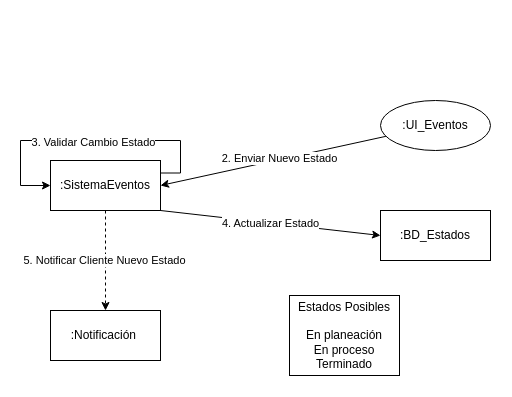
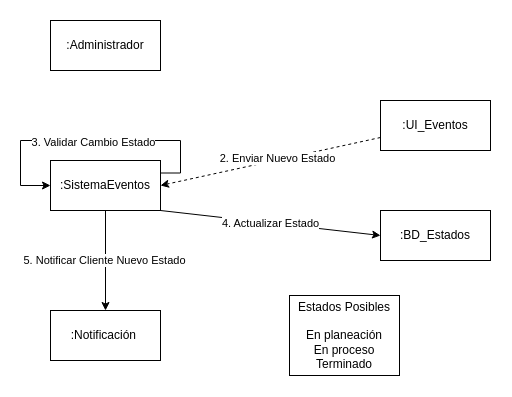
node ":Administrador": added
node ":UI_Eventos": shape ellipse -> rectangle
edge ":UI_Eventos" -> ":SistemaEventos": style solid -> dashed
edge ":SistemaEventos" -> ":Notificación": style dashed -> solid
